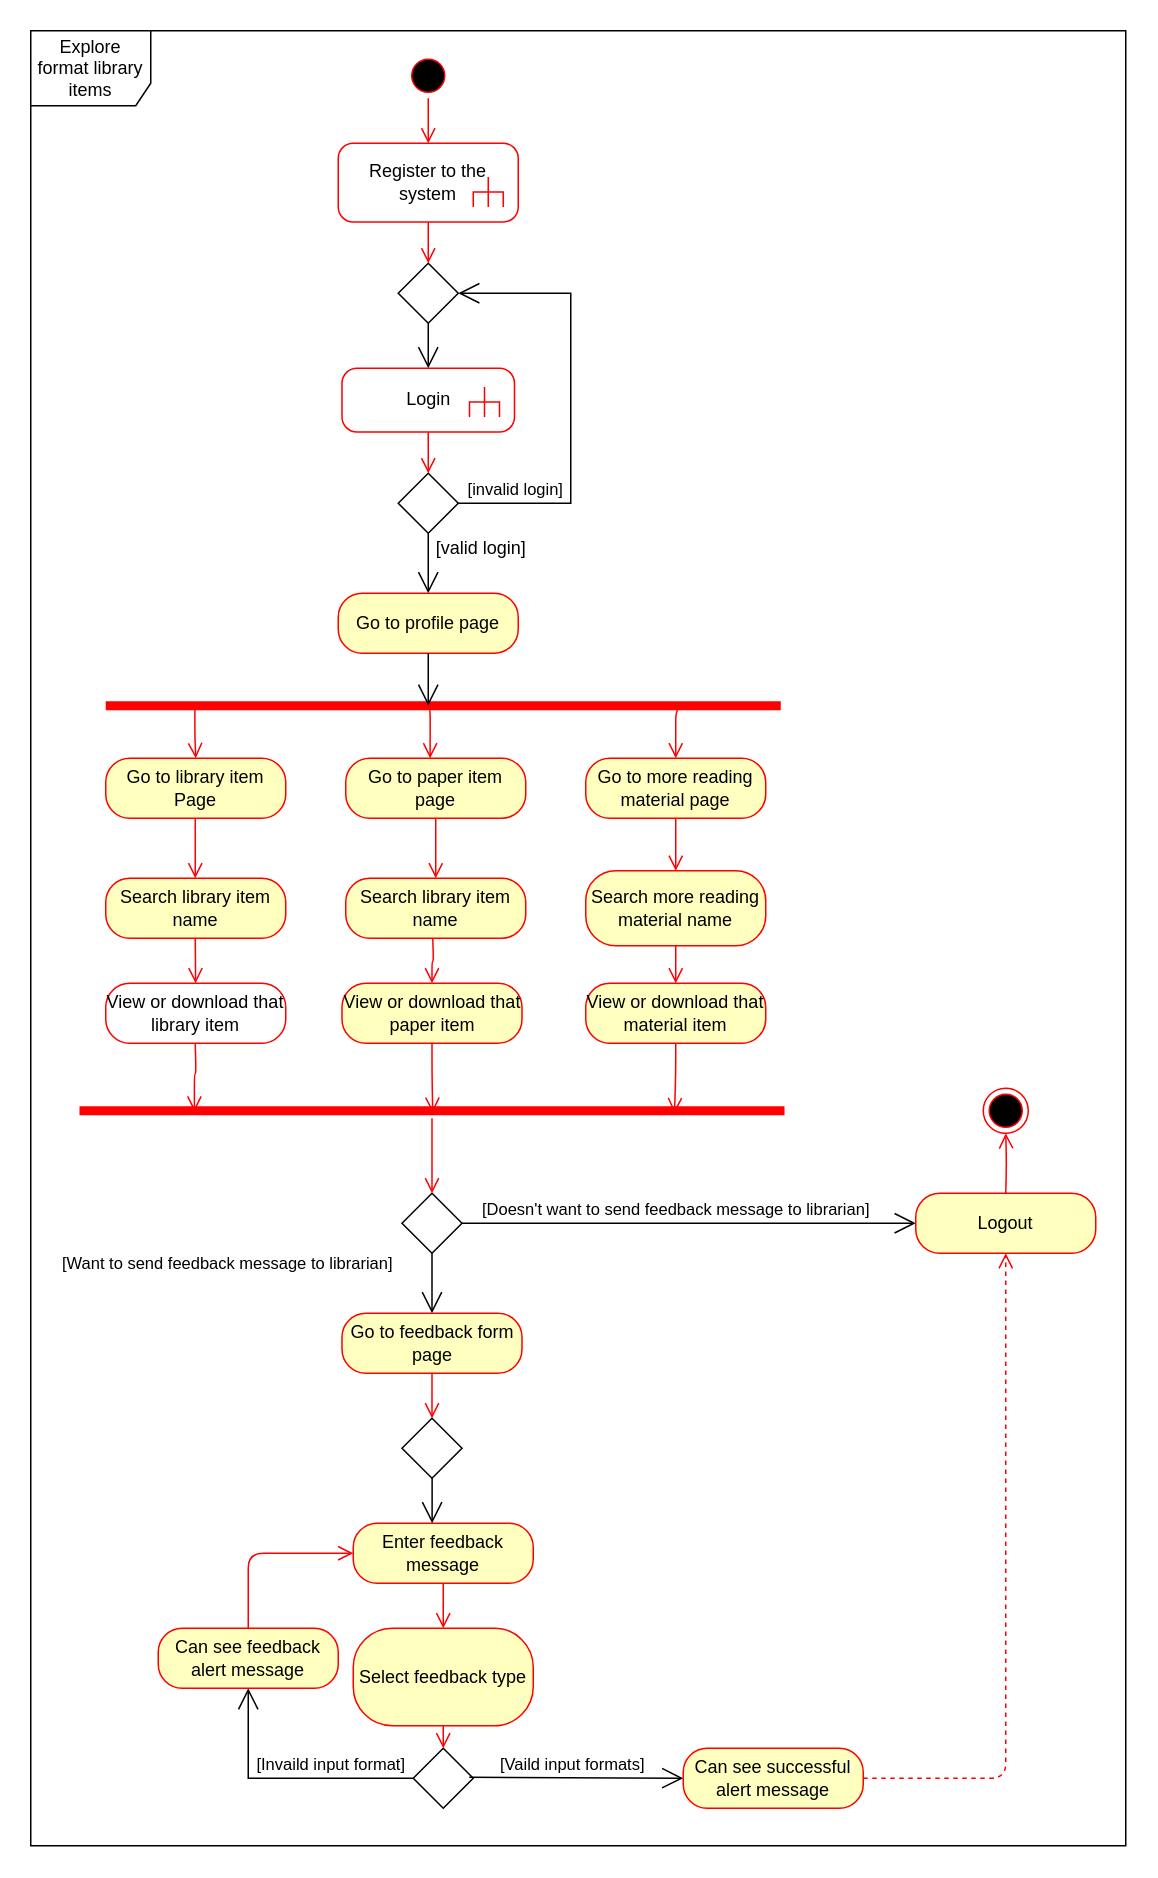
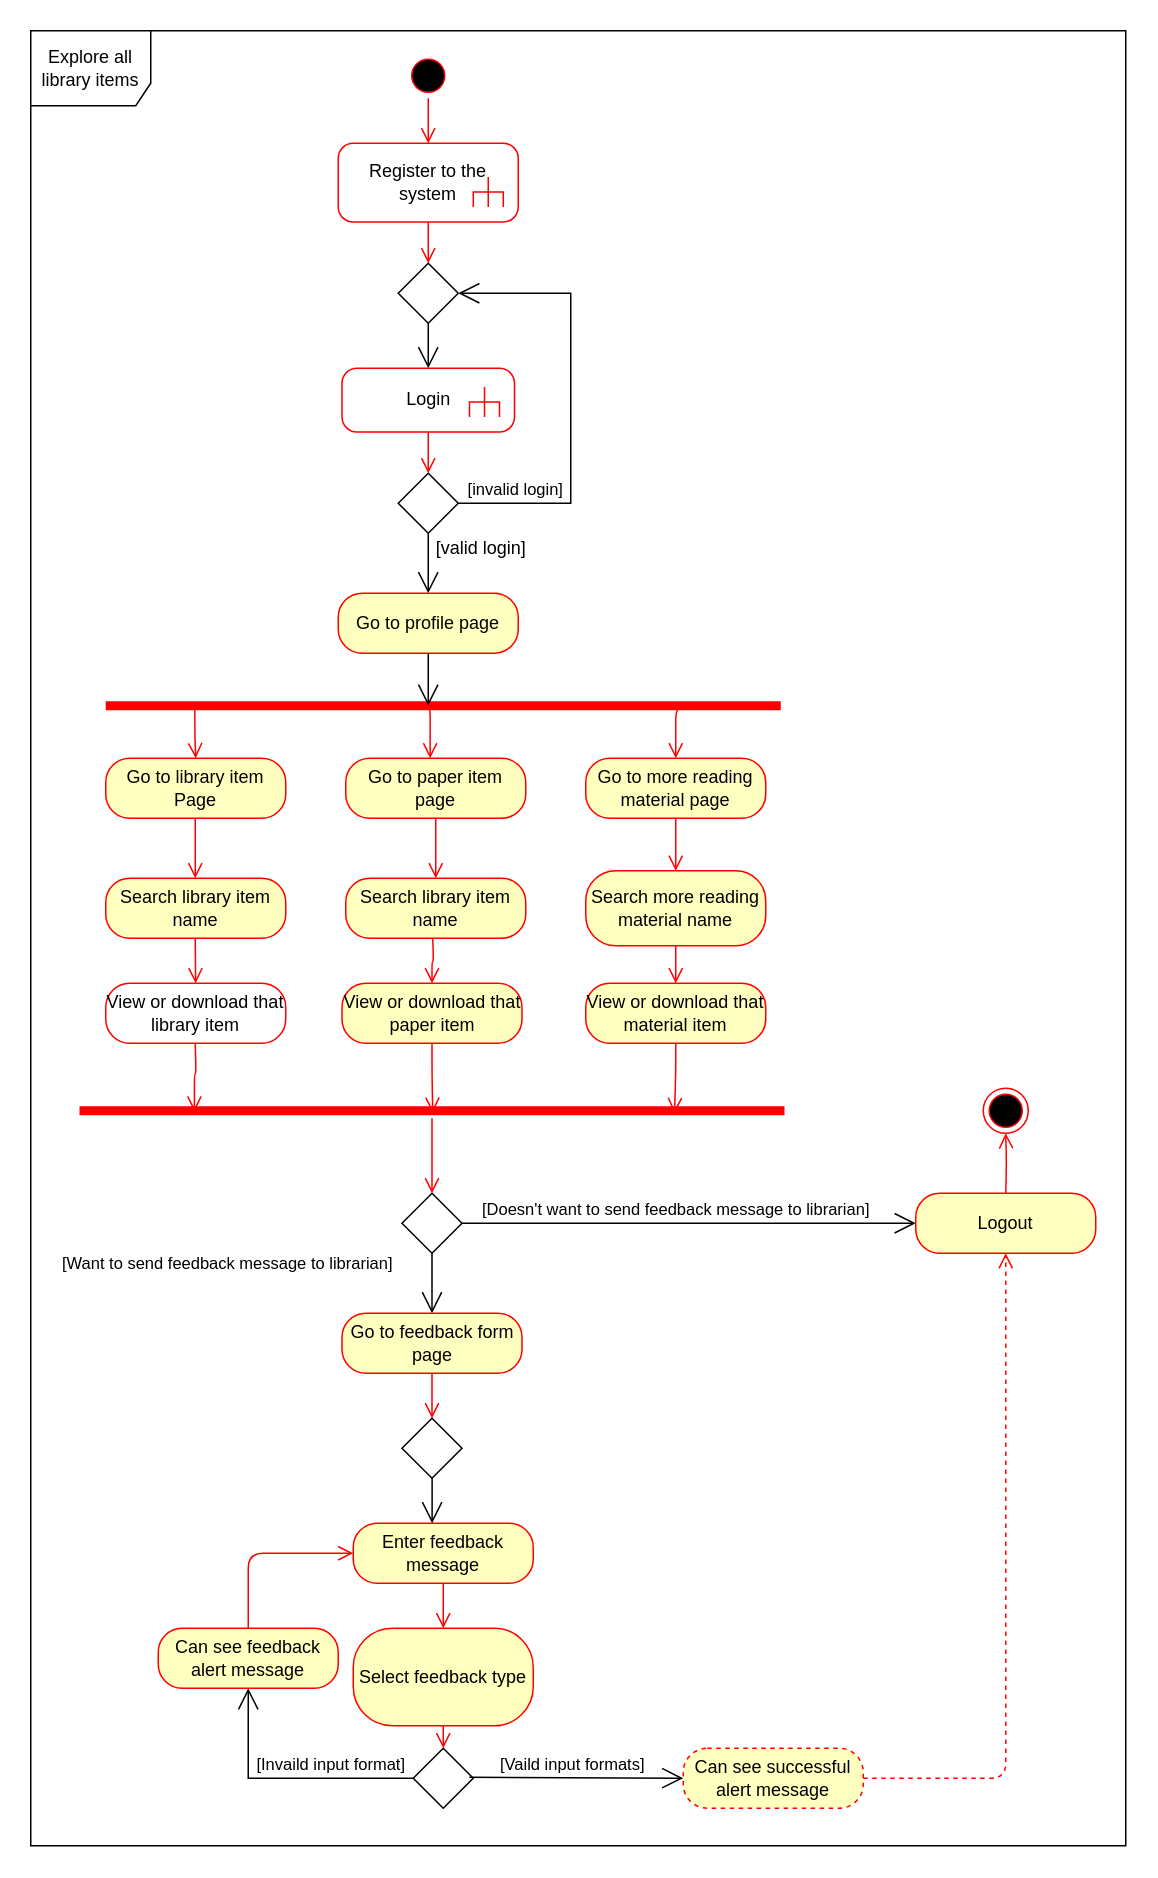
node "Explore format library items": label "Explore format library items" -> "Explore all library items"
node "Can see successful alert message": style solid -> dashed
